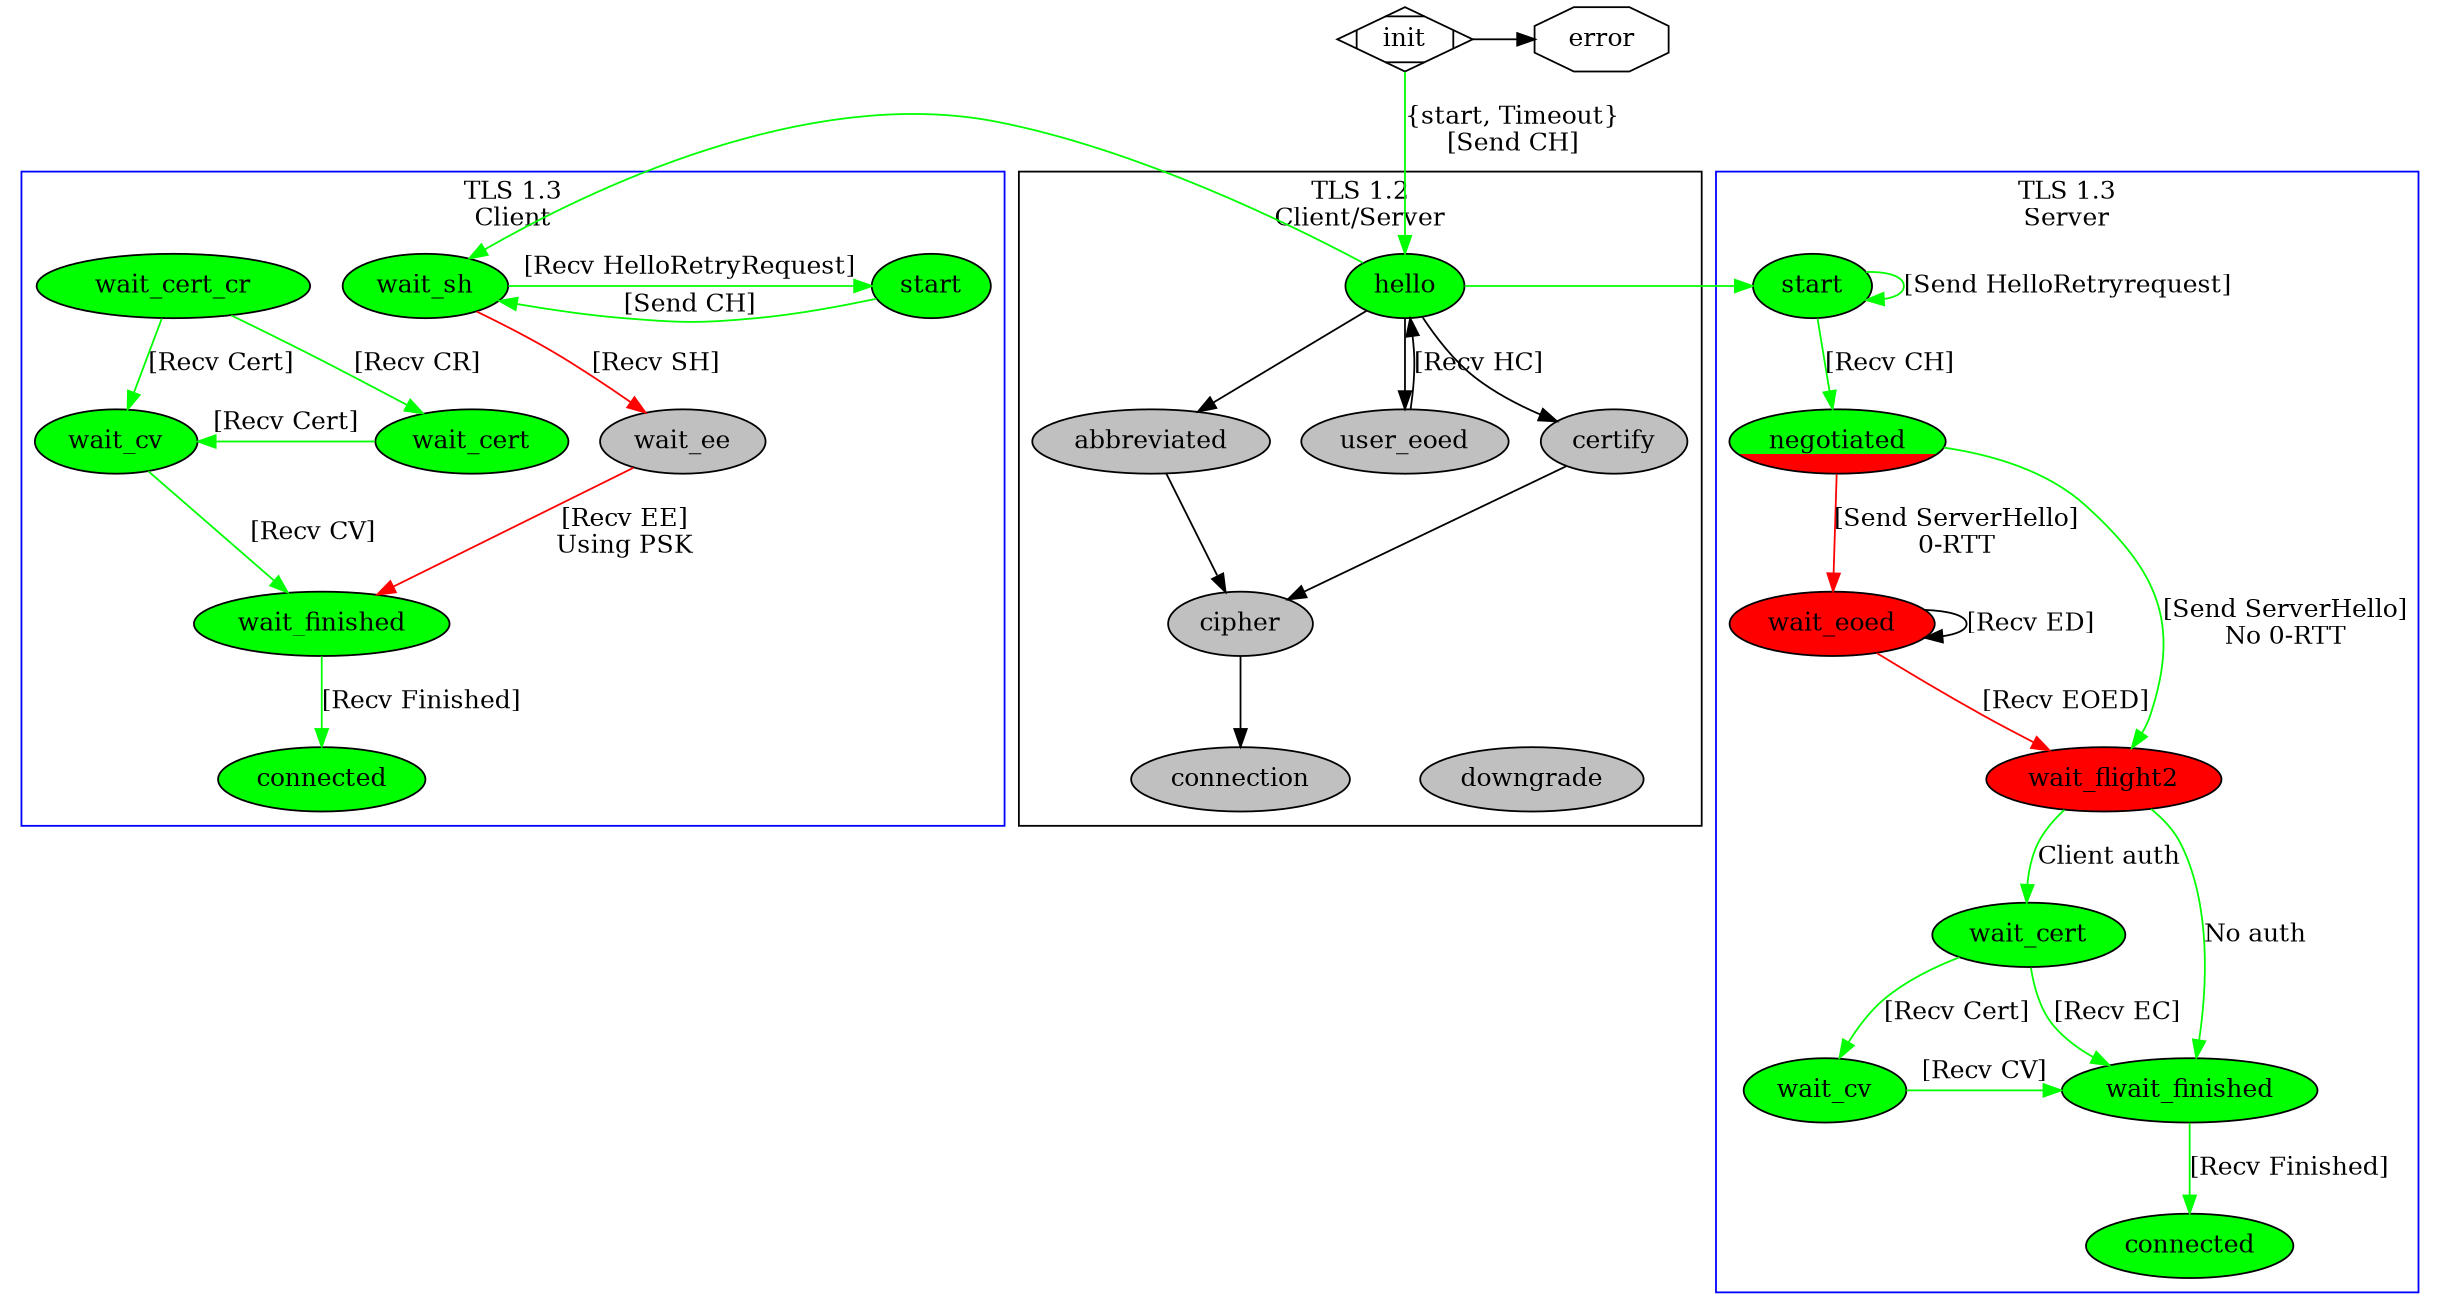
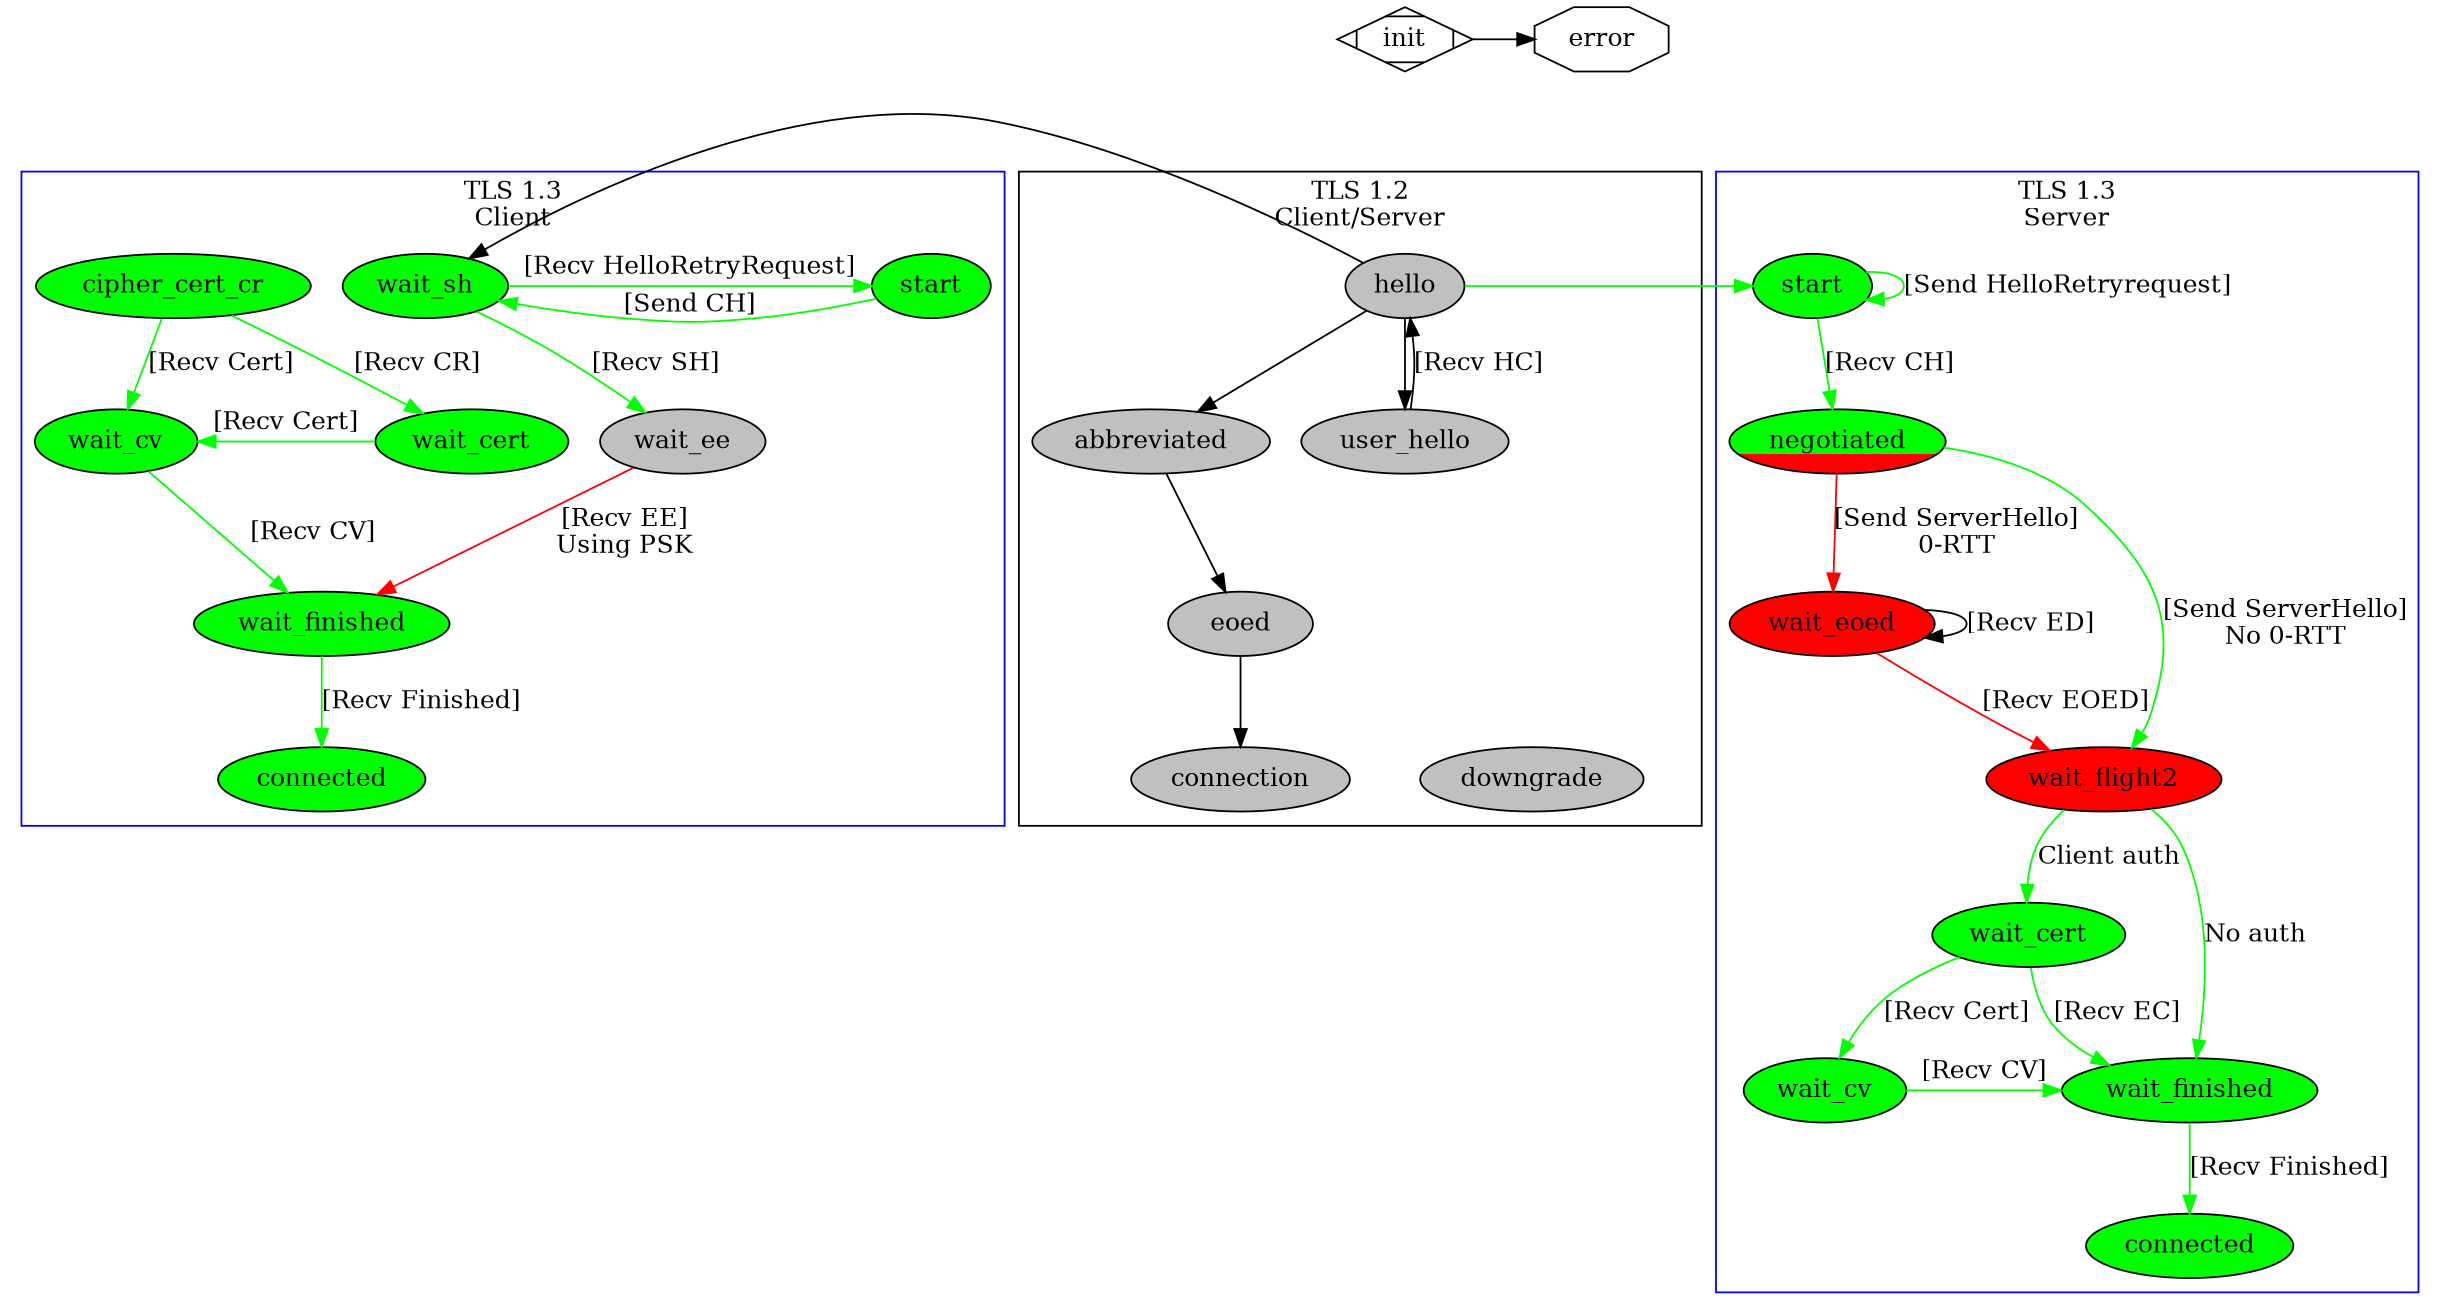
edge "hello" -> "wait_sh": color green -> black
edge "init" -> "hello": removed, label "{start, Timeout} [Send CH]"
node "wait_cert_cr": label "wait_cert_cr" -> "cipher_cert_cr"
node "hello": fillcolor green -> grey
edge "wait_sh" -> "wait_ee": color red -> green
node "user_eoed": label "user_eoed" -> "user_hello"
node "certify": removed
node "cipher": label "cipher" -> "eoed"
